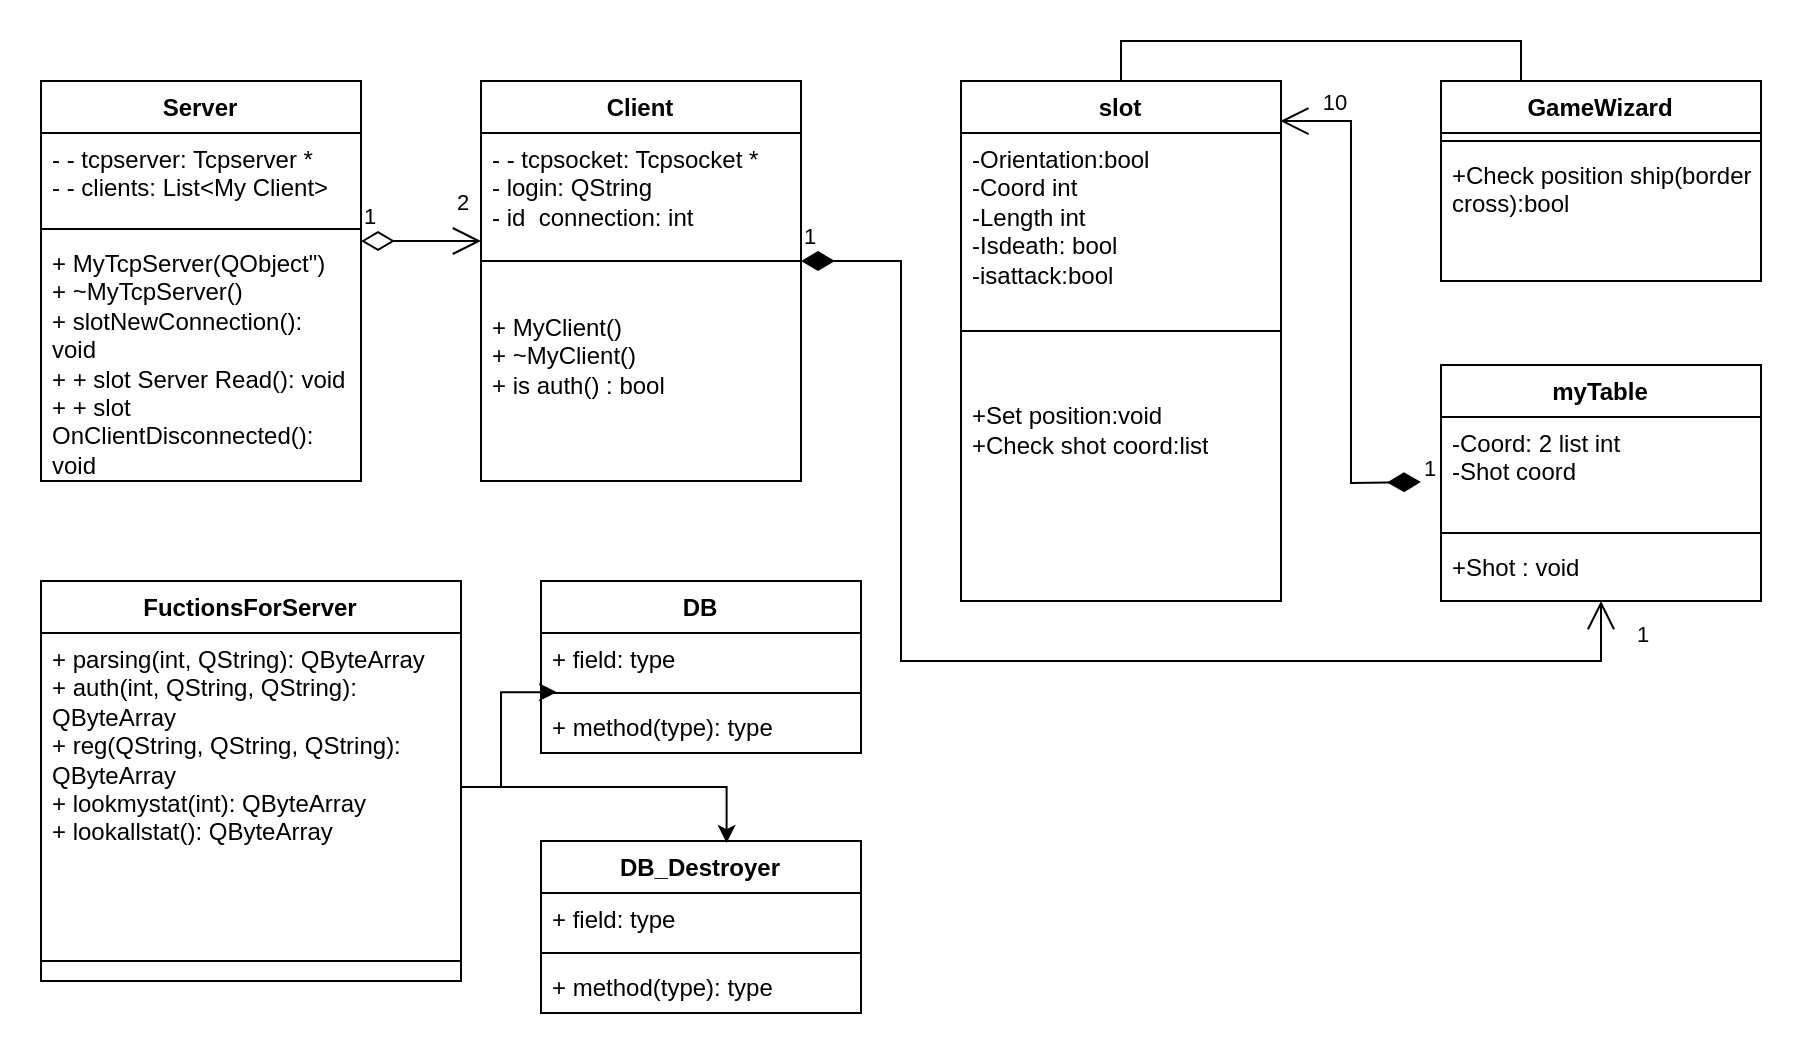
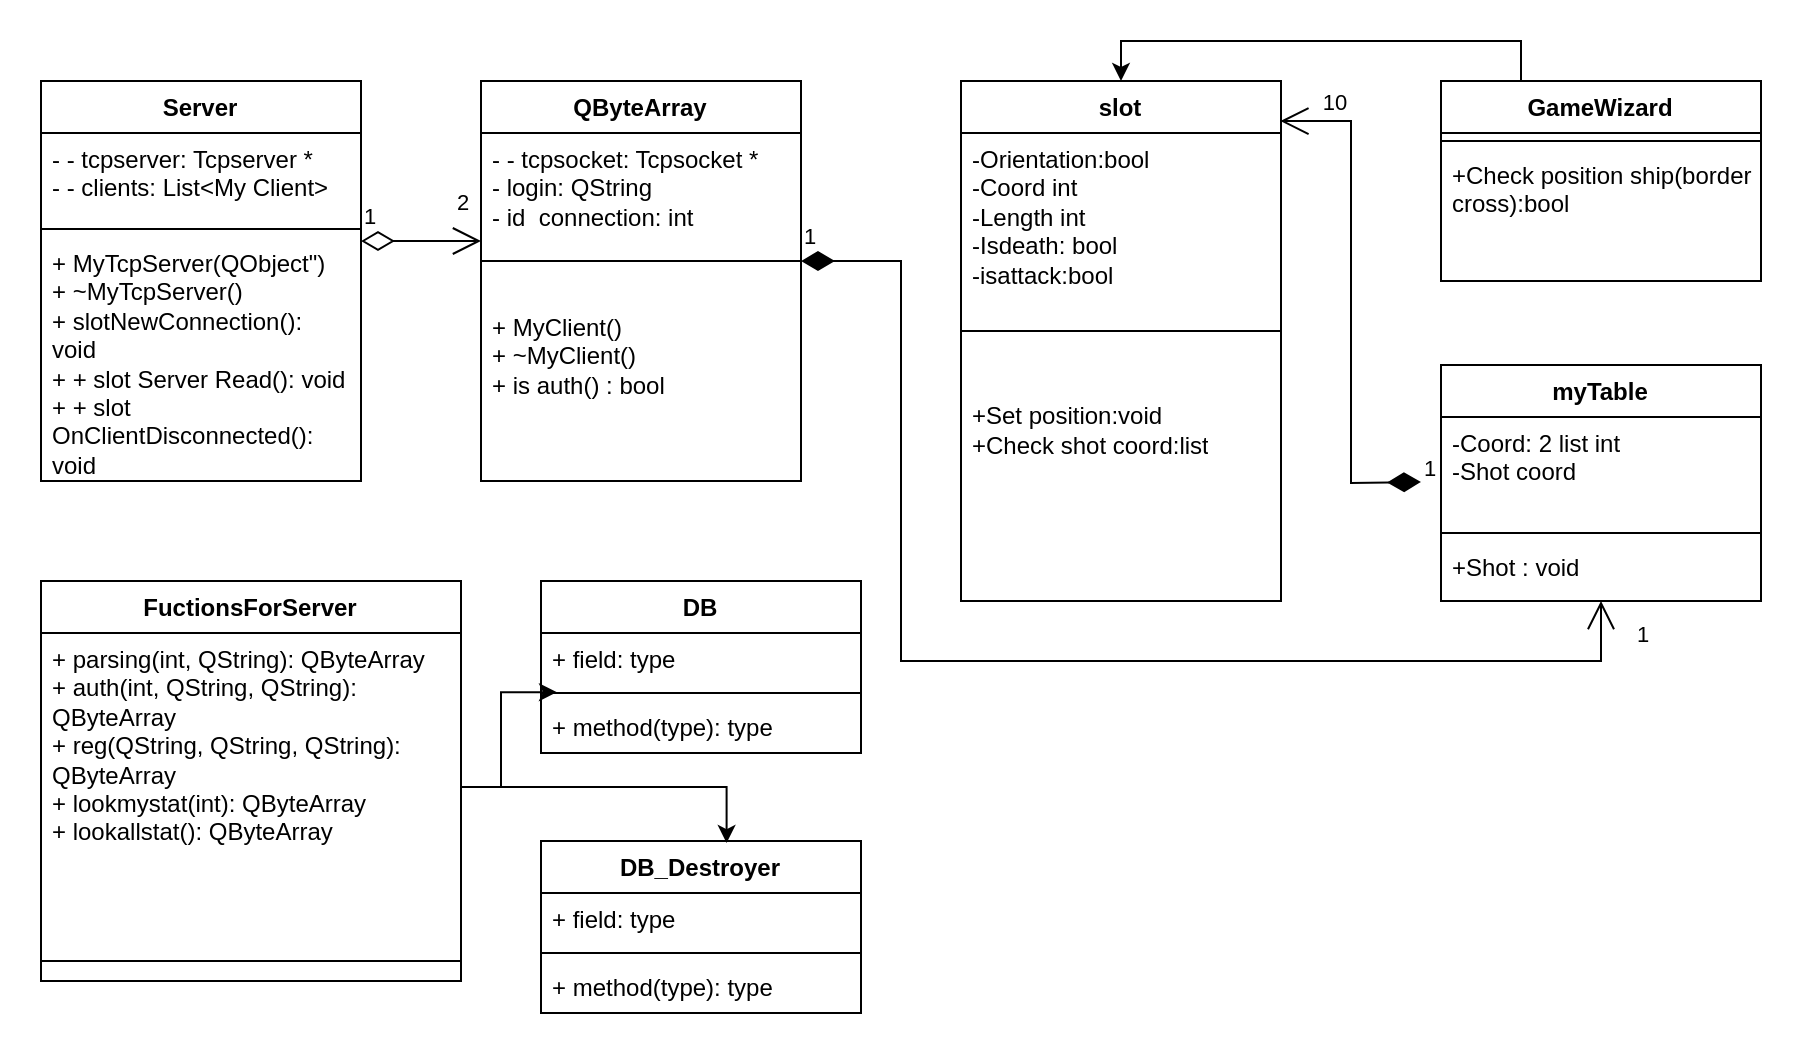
edge "GameWizard" -- "slot": arrowhead none -> classic
node "Client": label "Client" -> "QByteArray"
